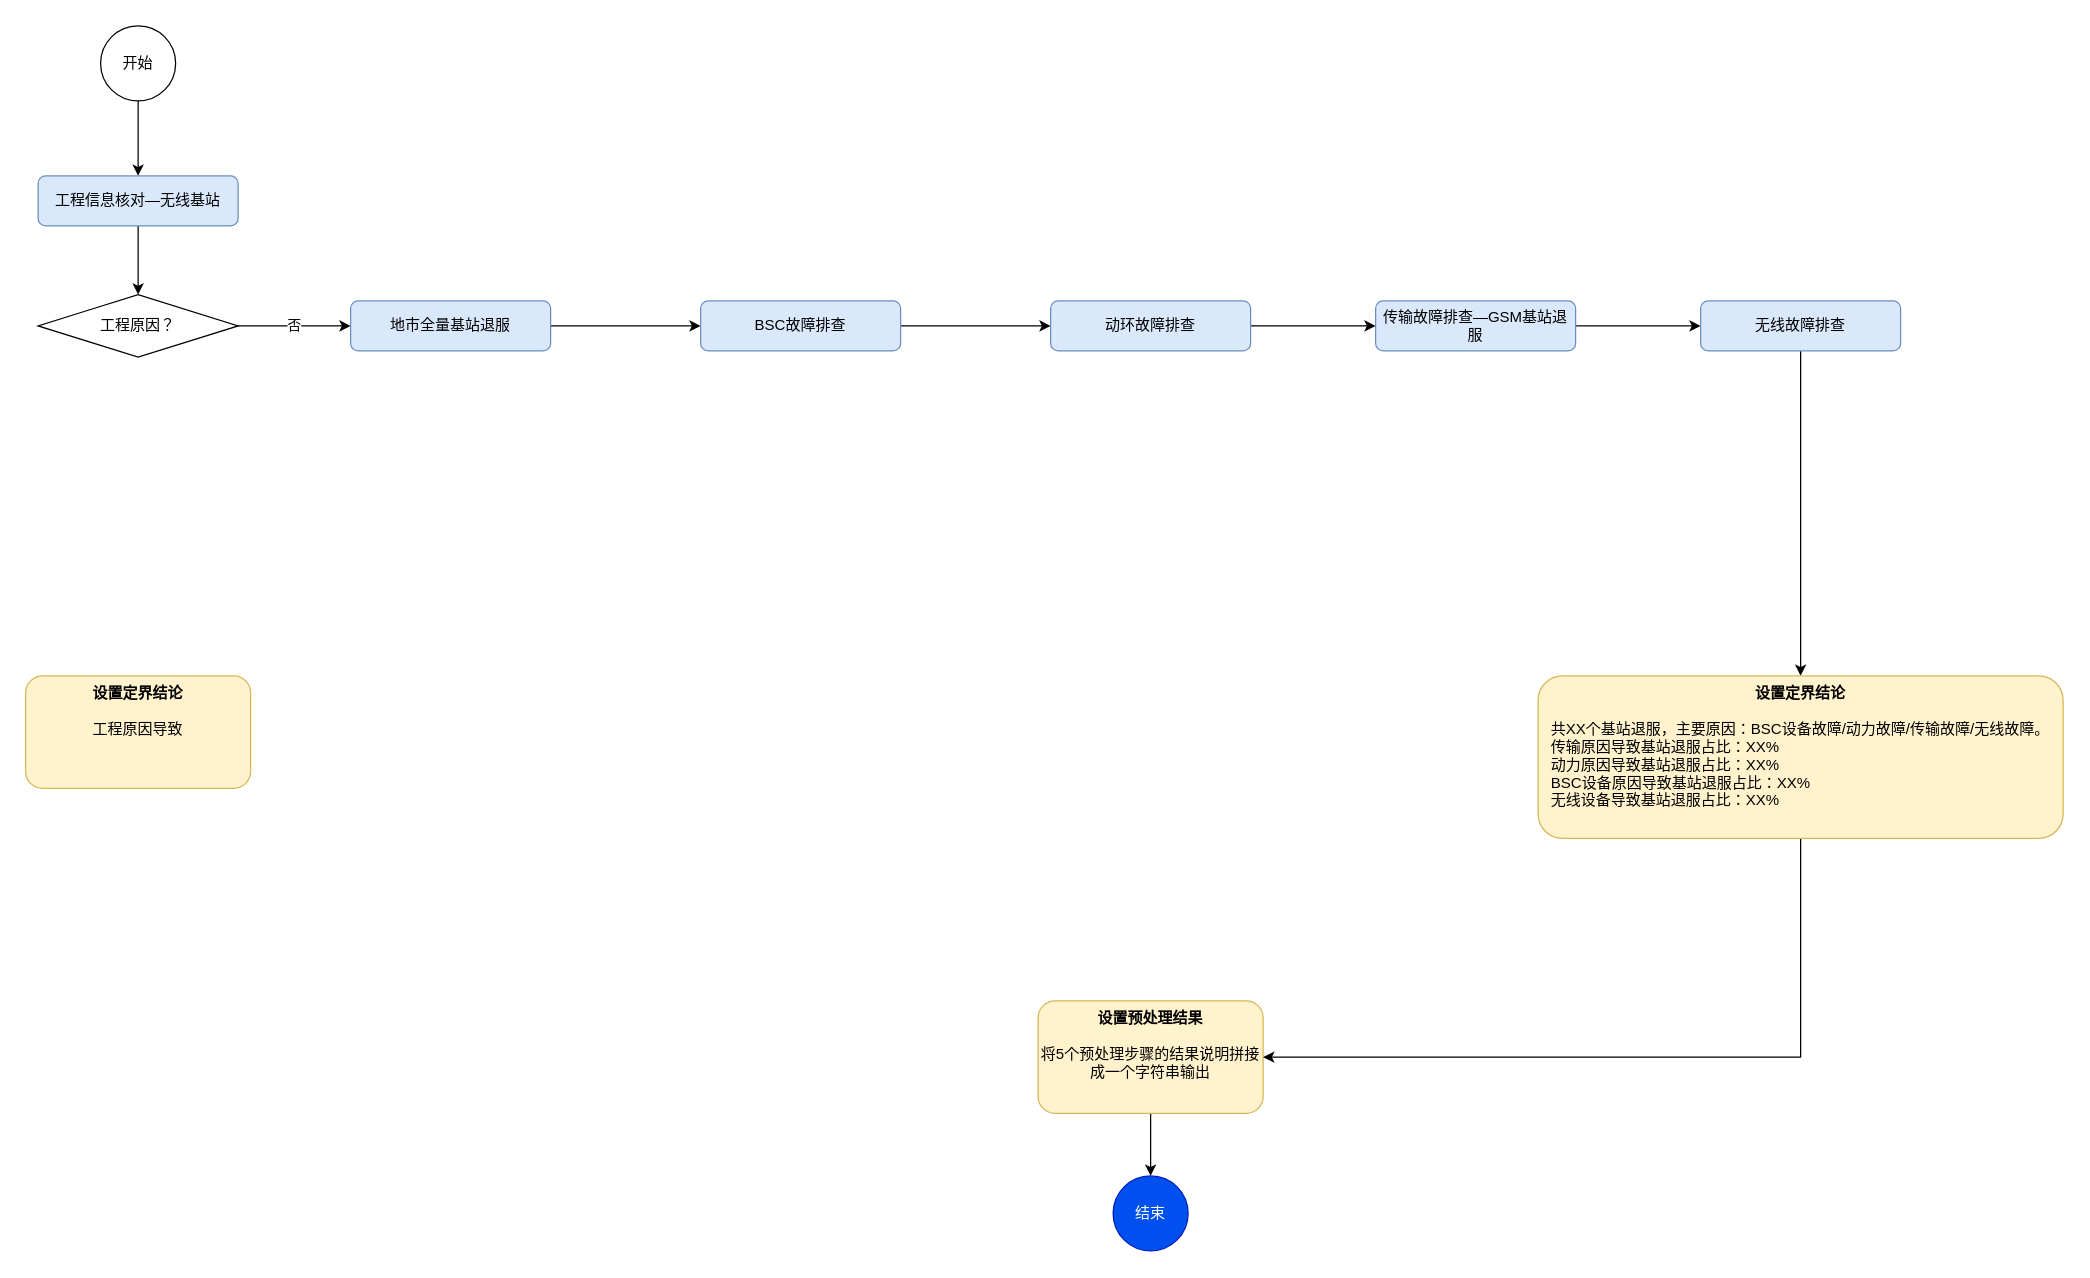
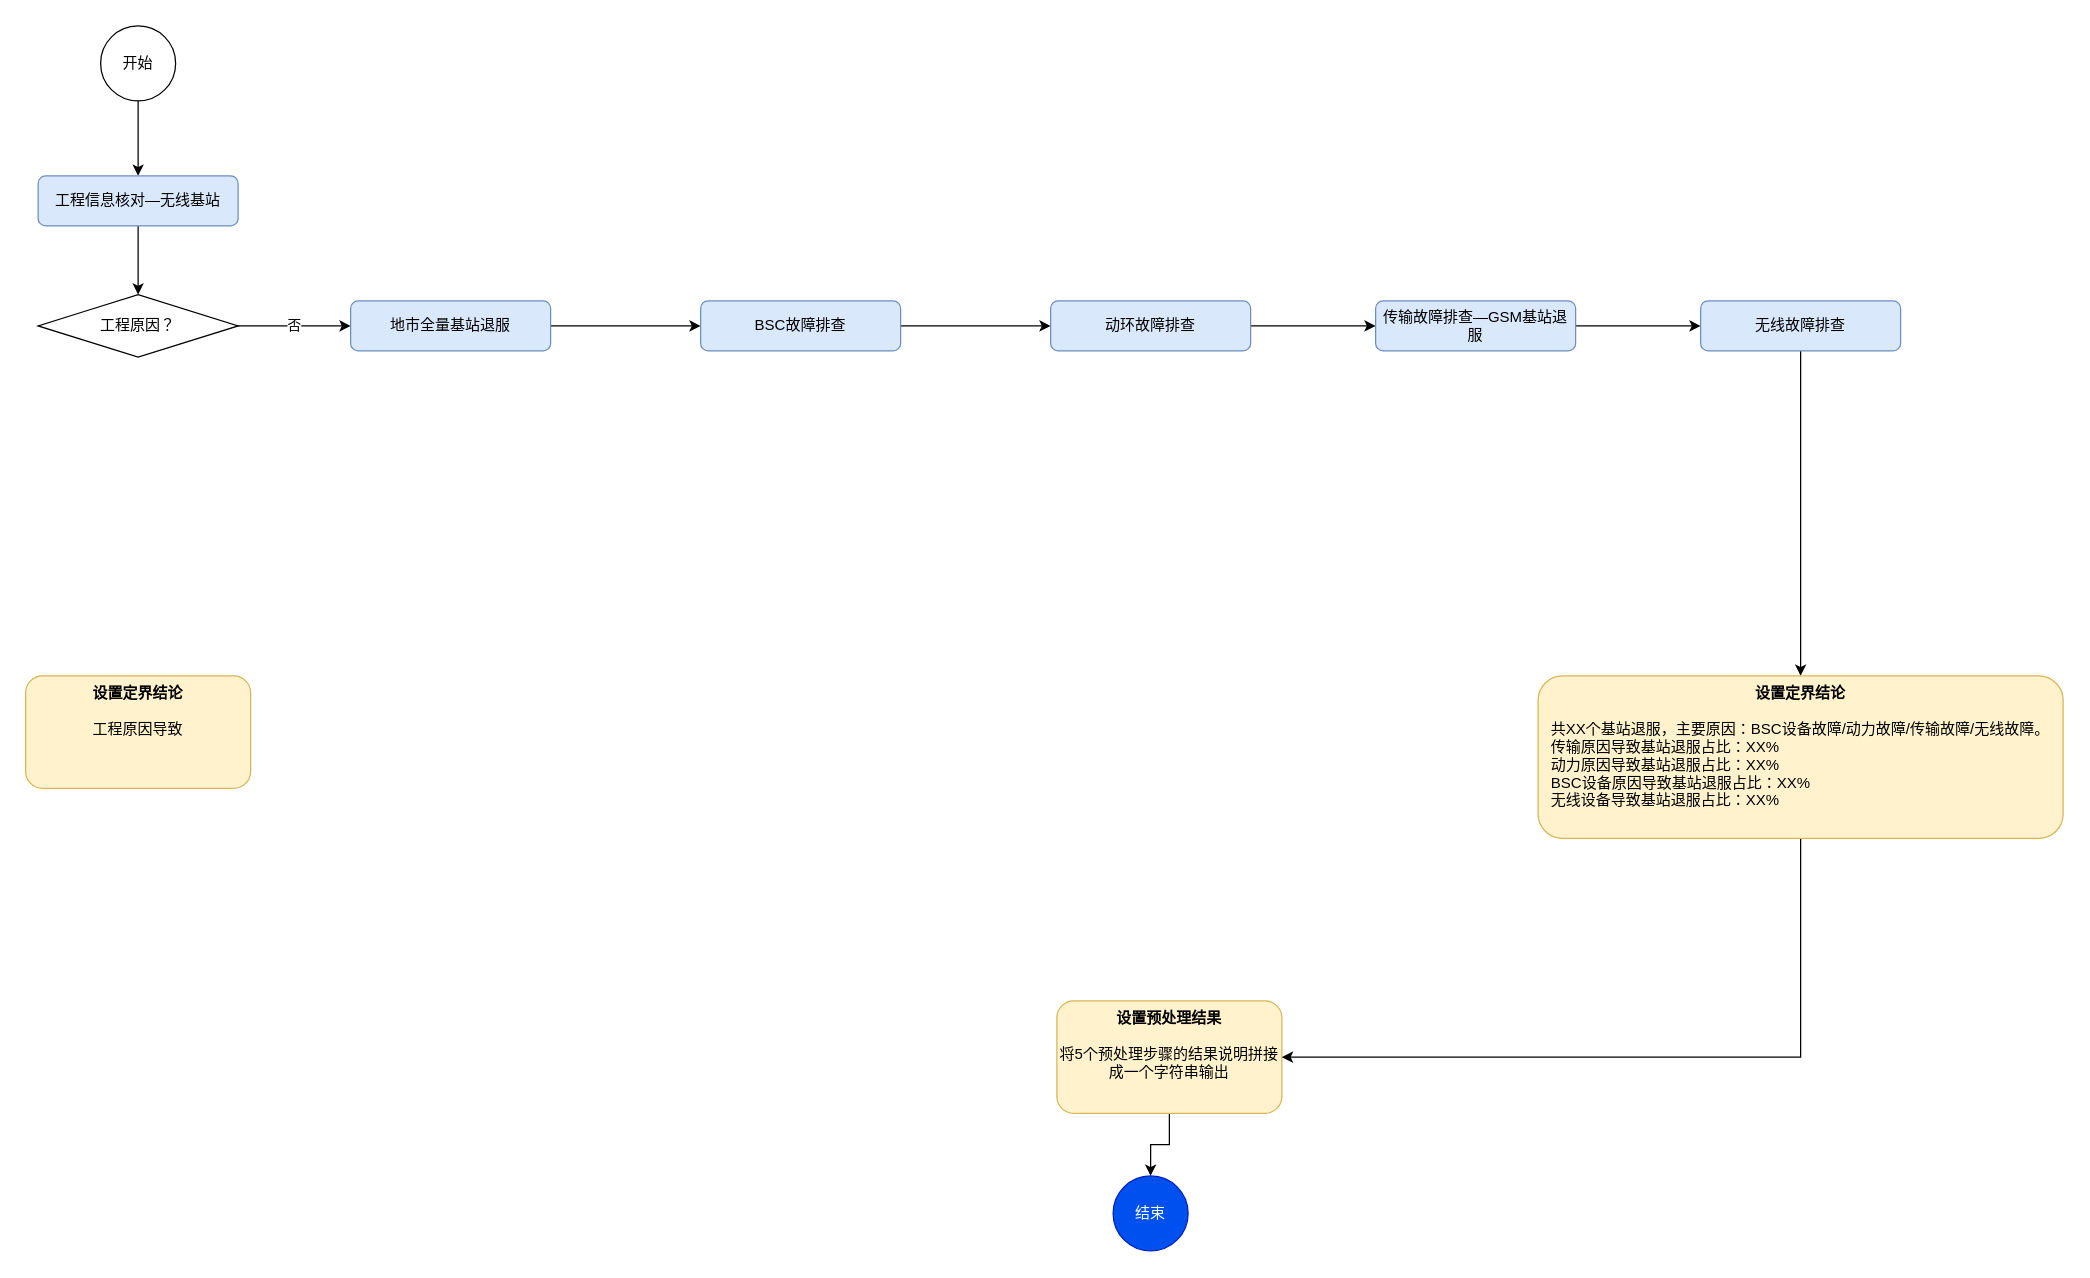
node "设置预处理结果 将5个预处理步骤的结果说明拼接成一个字符串输出": moved (1151, 1057) -> (1169, 1057)
